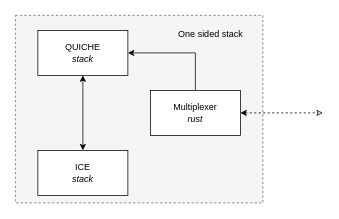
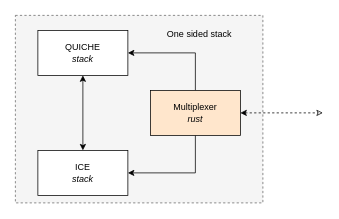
node "One sided stack": moved (210, 34) -> (199, 34)
node "Multiplexer rust": fillcolor #ffffff -> #ffe6cc
edge "Multiplexer rust" -> "ICE stack": added
